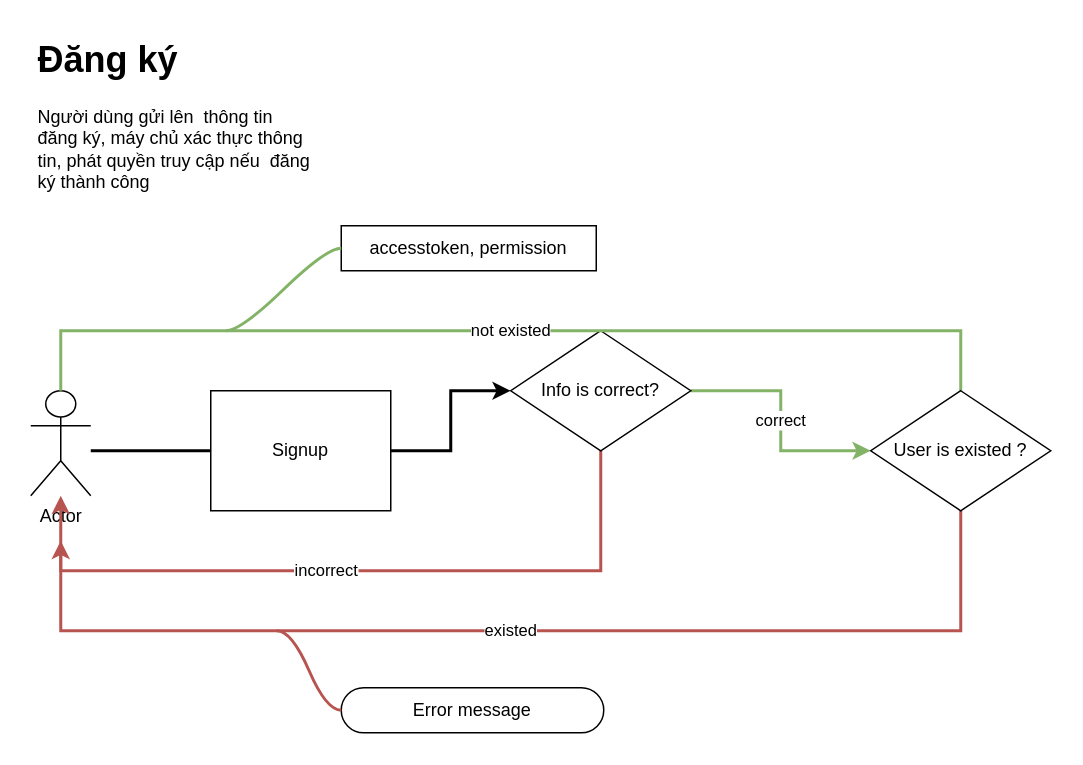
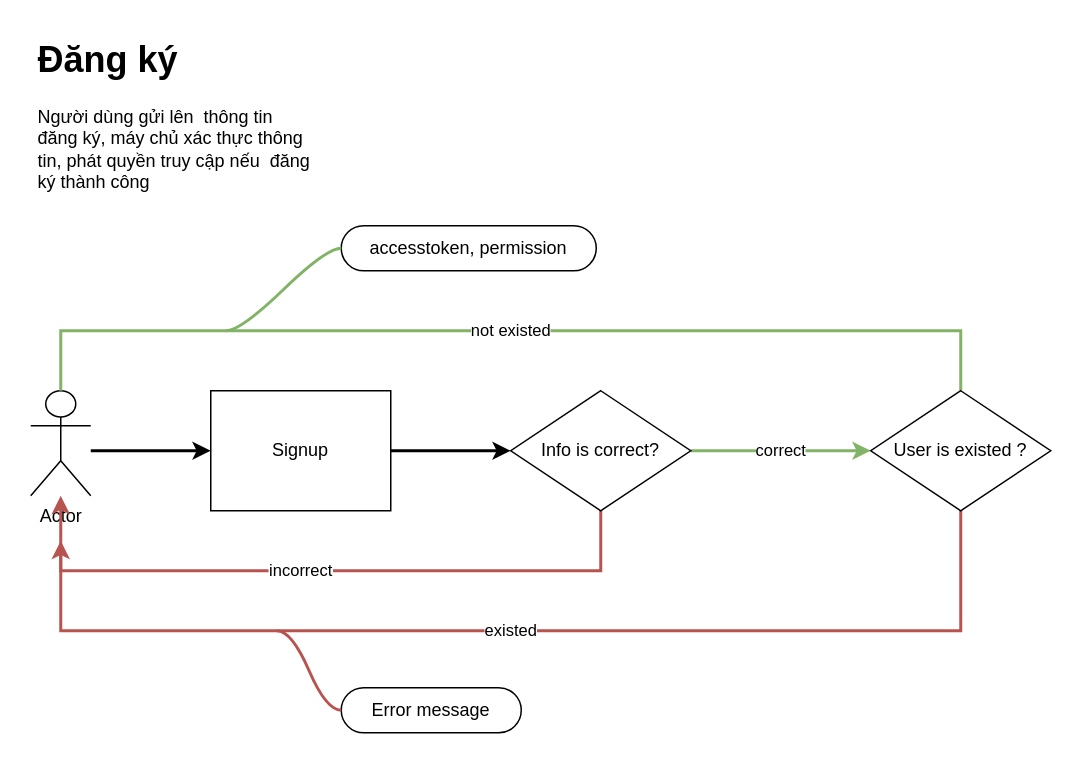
node "accesstoken, permission": shape rectangle -> rounded rectangle
node "Info is correct?": moved (601, 391) -> (601, 451)
edge "Actor" -- "Signup": arrowhead none -> classic
node "Error message": size 263x45 -> 180x45
